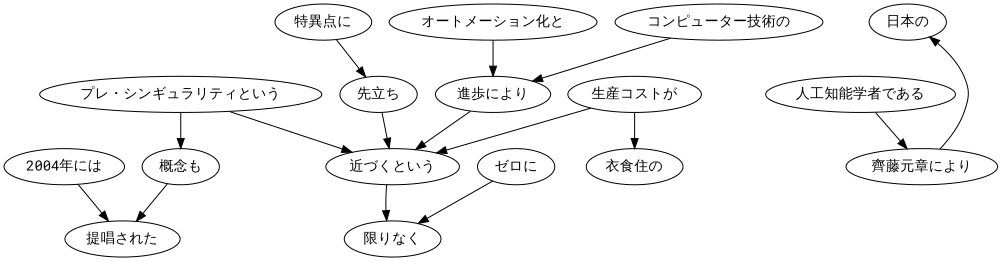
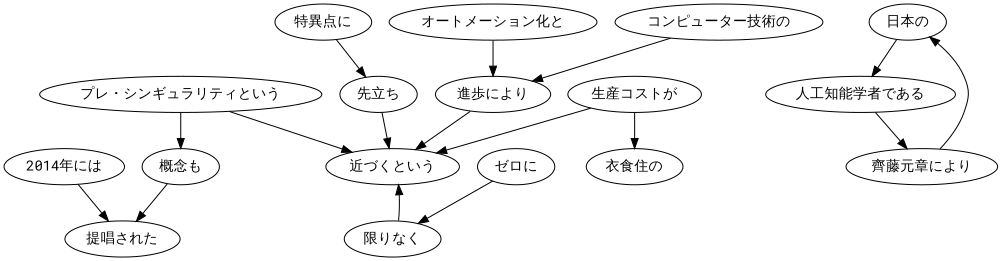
edge "日本の" -> "人工知能学者である": added
node "2004年には": label "2004年には" -> "2014年には"
edge "近づくという" -> "限りなく": reversed
